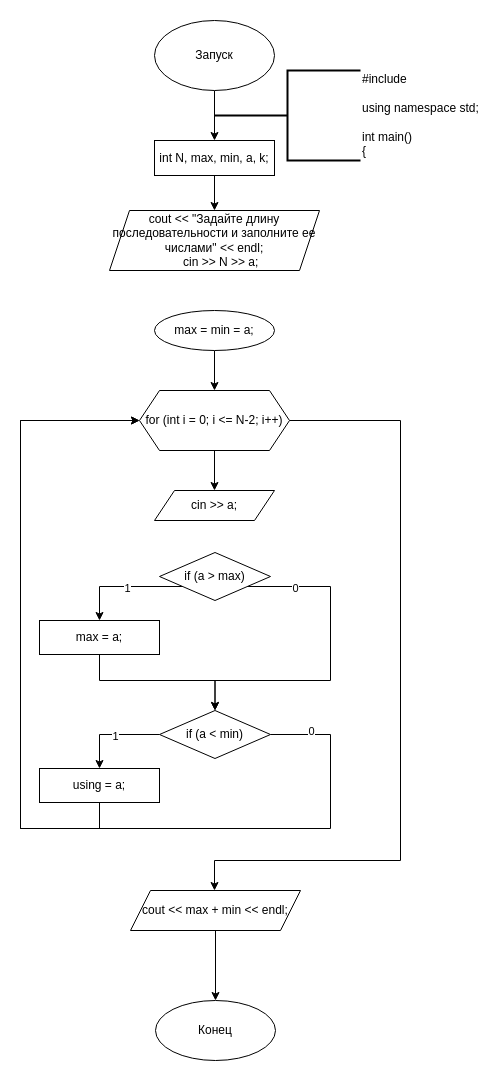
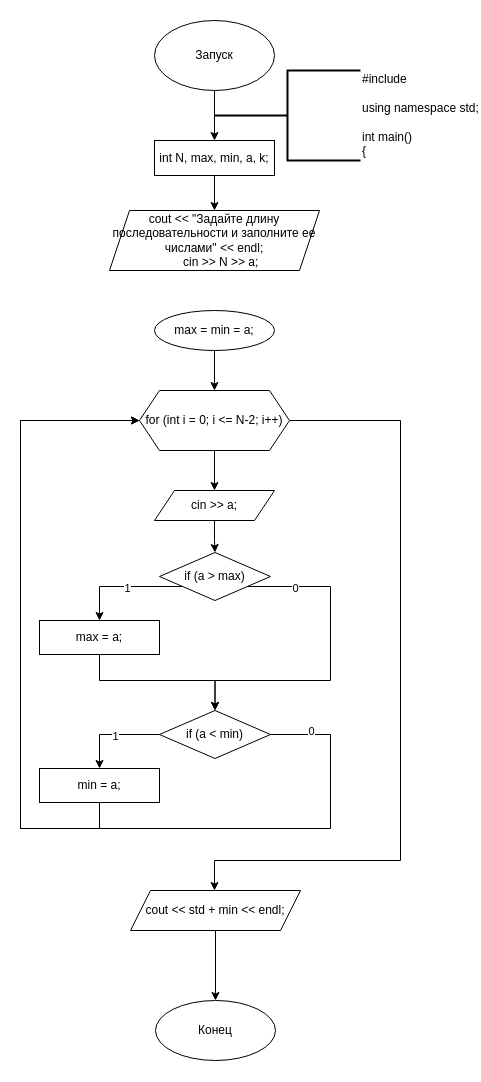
edge "cin >> a;" -> "if (a > max)": added
node "using = a;": label "using = a;" -> "min = a;"
node "cout << max + min << endl;": label "cout << max + min << endl;" -> "cout << std + min << endl;"
